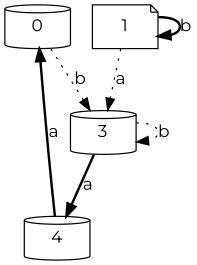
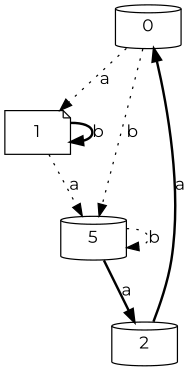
edge "0" -> "1": added, label "a"
node "3": label "3" -> "5"
node "4": label "4" -> "2"
